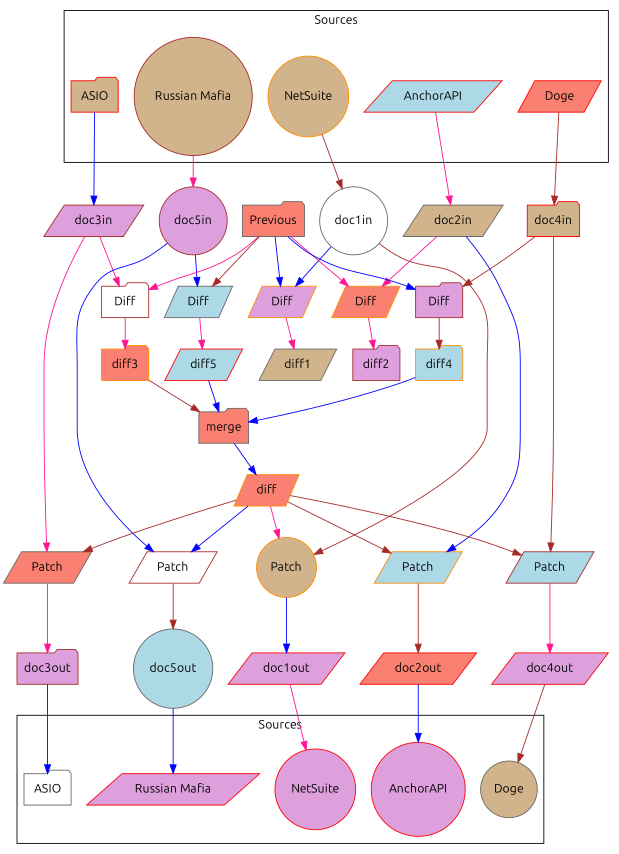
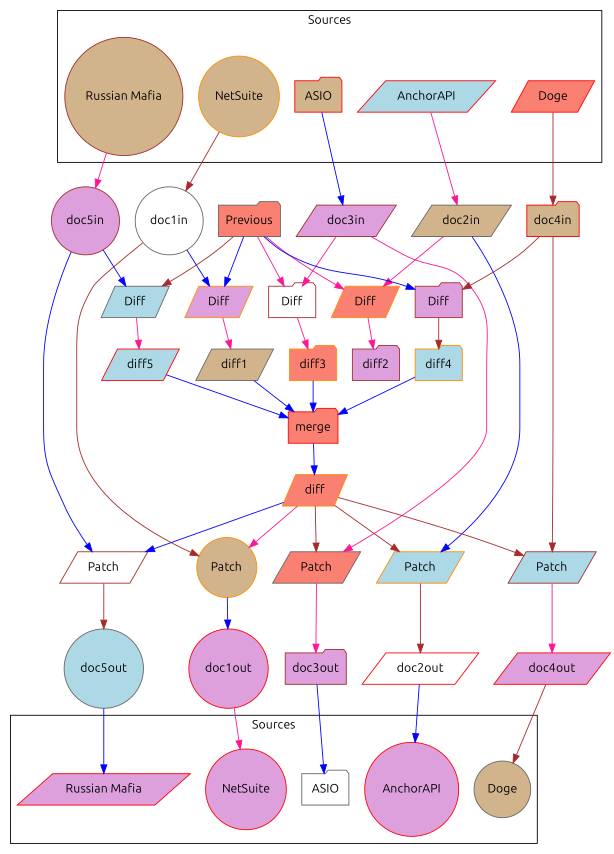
edge "diff1" -> "merge": added
edge "diff3" -> "merge": color brown -> blue
node "merge": color gray40 -> red
node "doc1out": shape parallelogram -> circle
node "doc2out": fillcolor salmon -> white
